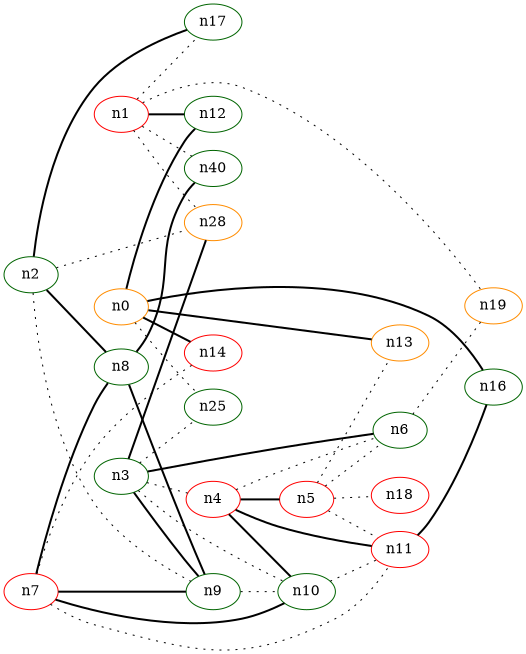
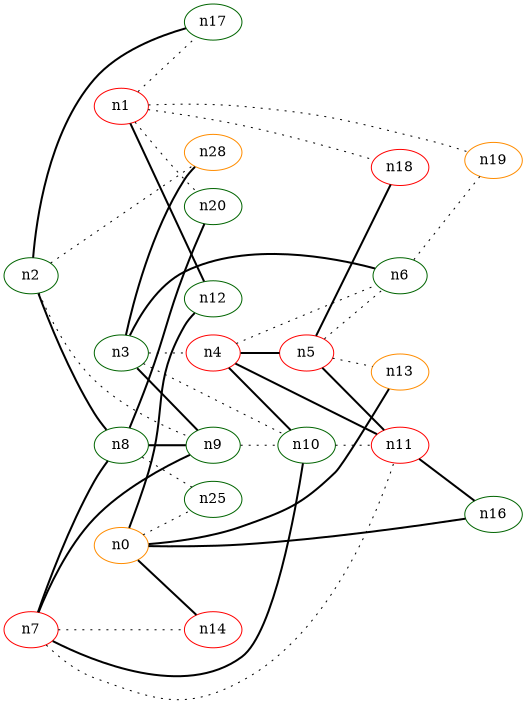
edge "n1" -- "n28": now "n1" -- "n18"
node "n40": label "n40" -> "n20"
edge "n25" -- "n3": now "n25" -- "n8"
edge "n18" -- "n5": style dotted -> bold
edge "n5" -- "n11": style dotted -> bold
